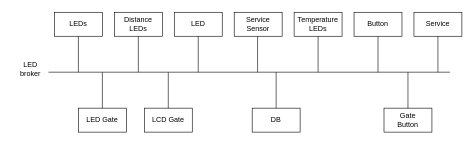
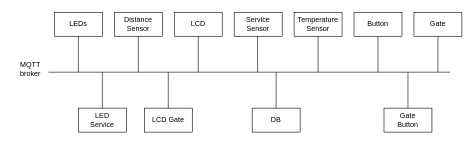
node "Distance LEDs": label "Distance LEDs" -> "Distance Sensor"
node "LED": label "LED" -> "LCD"
node "Temperature LEDs": label "Temperature LEDs" -> "Temperature Sensor"
node "Service": label "Service" -> "Gate"
node "LED broker": label "LED broker" -> "MQTT broker"
node "LED Gate": label "LED Gate" -> "LED Service"
